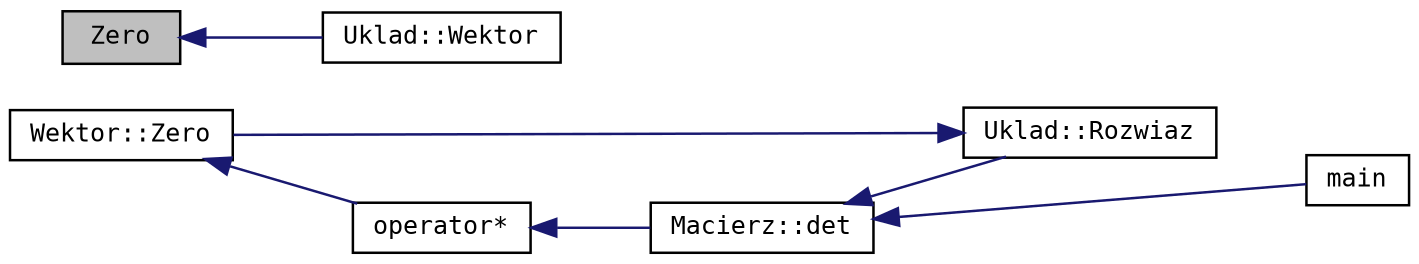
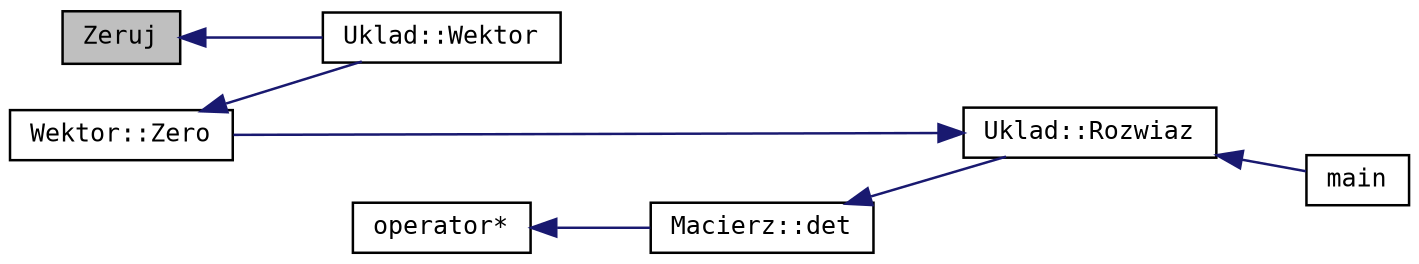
node "Zero": label "Zero" -> "Zeruj"
edge "operator*" -> "Wektor::Zero": now "Uklad::Wektor" -> "Wektor::Zero"
edge "main" -> "Macierz::det": now "main" -> "Uklad::Rozwiaz"
